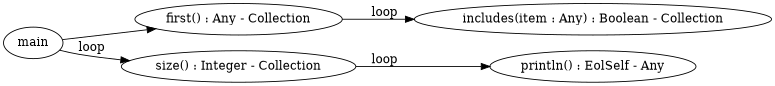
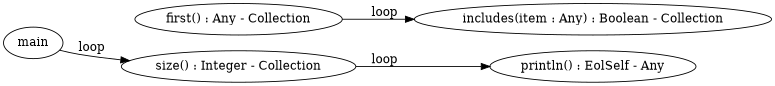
edge "main" -> "first() : Any - Collection": removed
